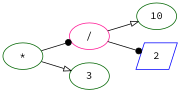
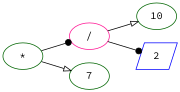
node "3": label "3" -> "7"
